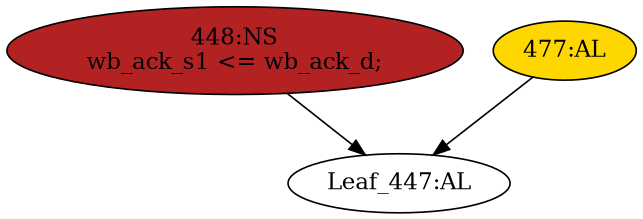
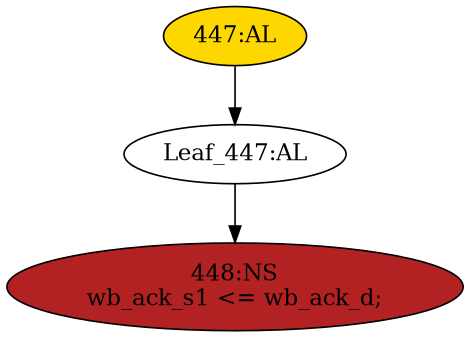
node "477:AL": label "477:AL" -> "447:AL"
edge "448:NS wb_ack_s1 <= wb_ack_d;" -> "Leaf_447:AL": reversed
